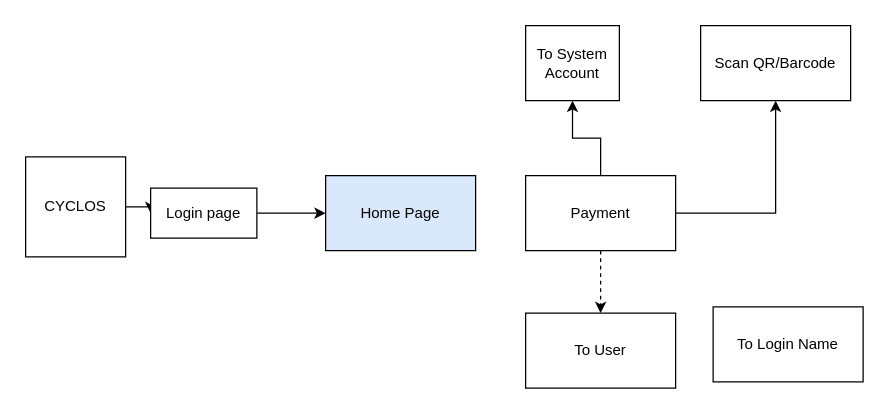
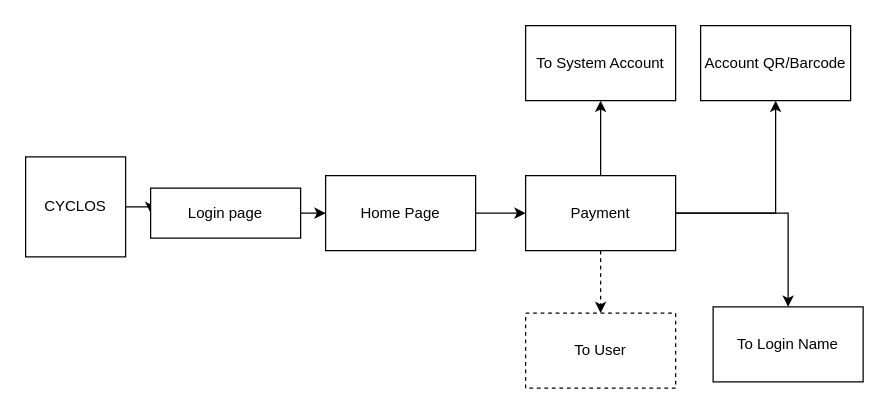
node "To System Account": size 94x75 -> 150x75
node "Scan QR/Barcode": label "Scan QR/Barcode" -> "Account QR/Barcode"
node "Login page": size 106x50 -> 150x50
node "Home Page": fillcolor #dae8fc -> #ffffff
edge "Home Page" -> "Payment": added
edge "Payment" -> "To Login Name": added
node "To User": style solid -> dashed
